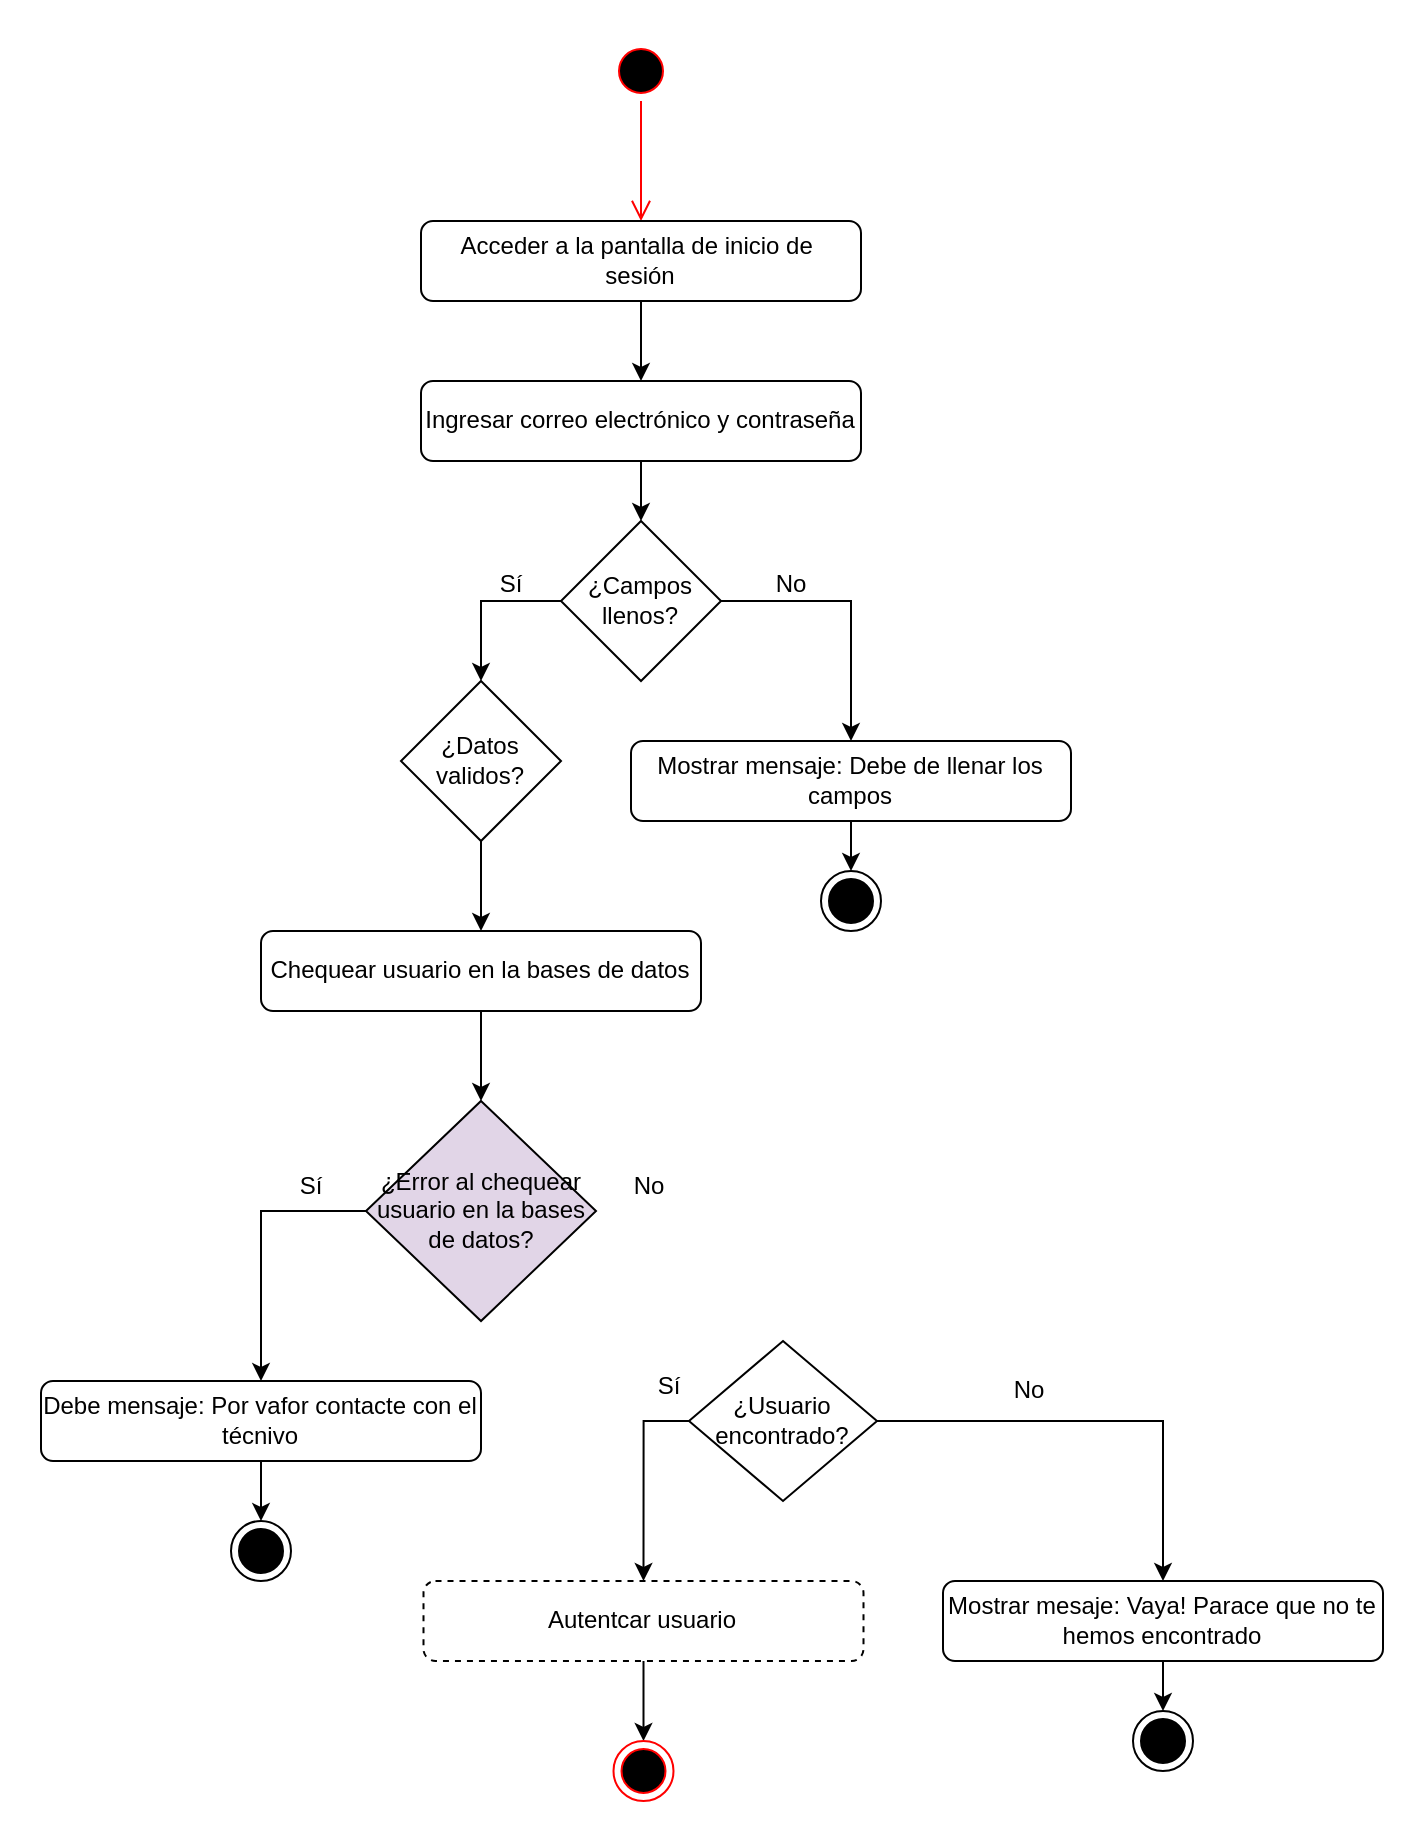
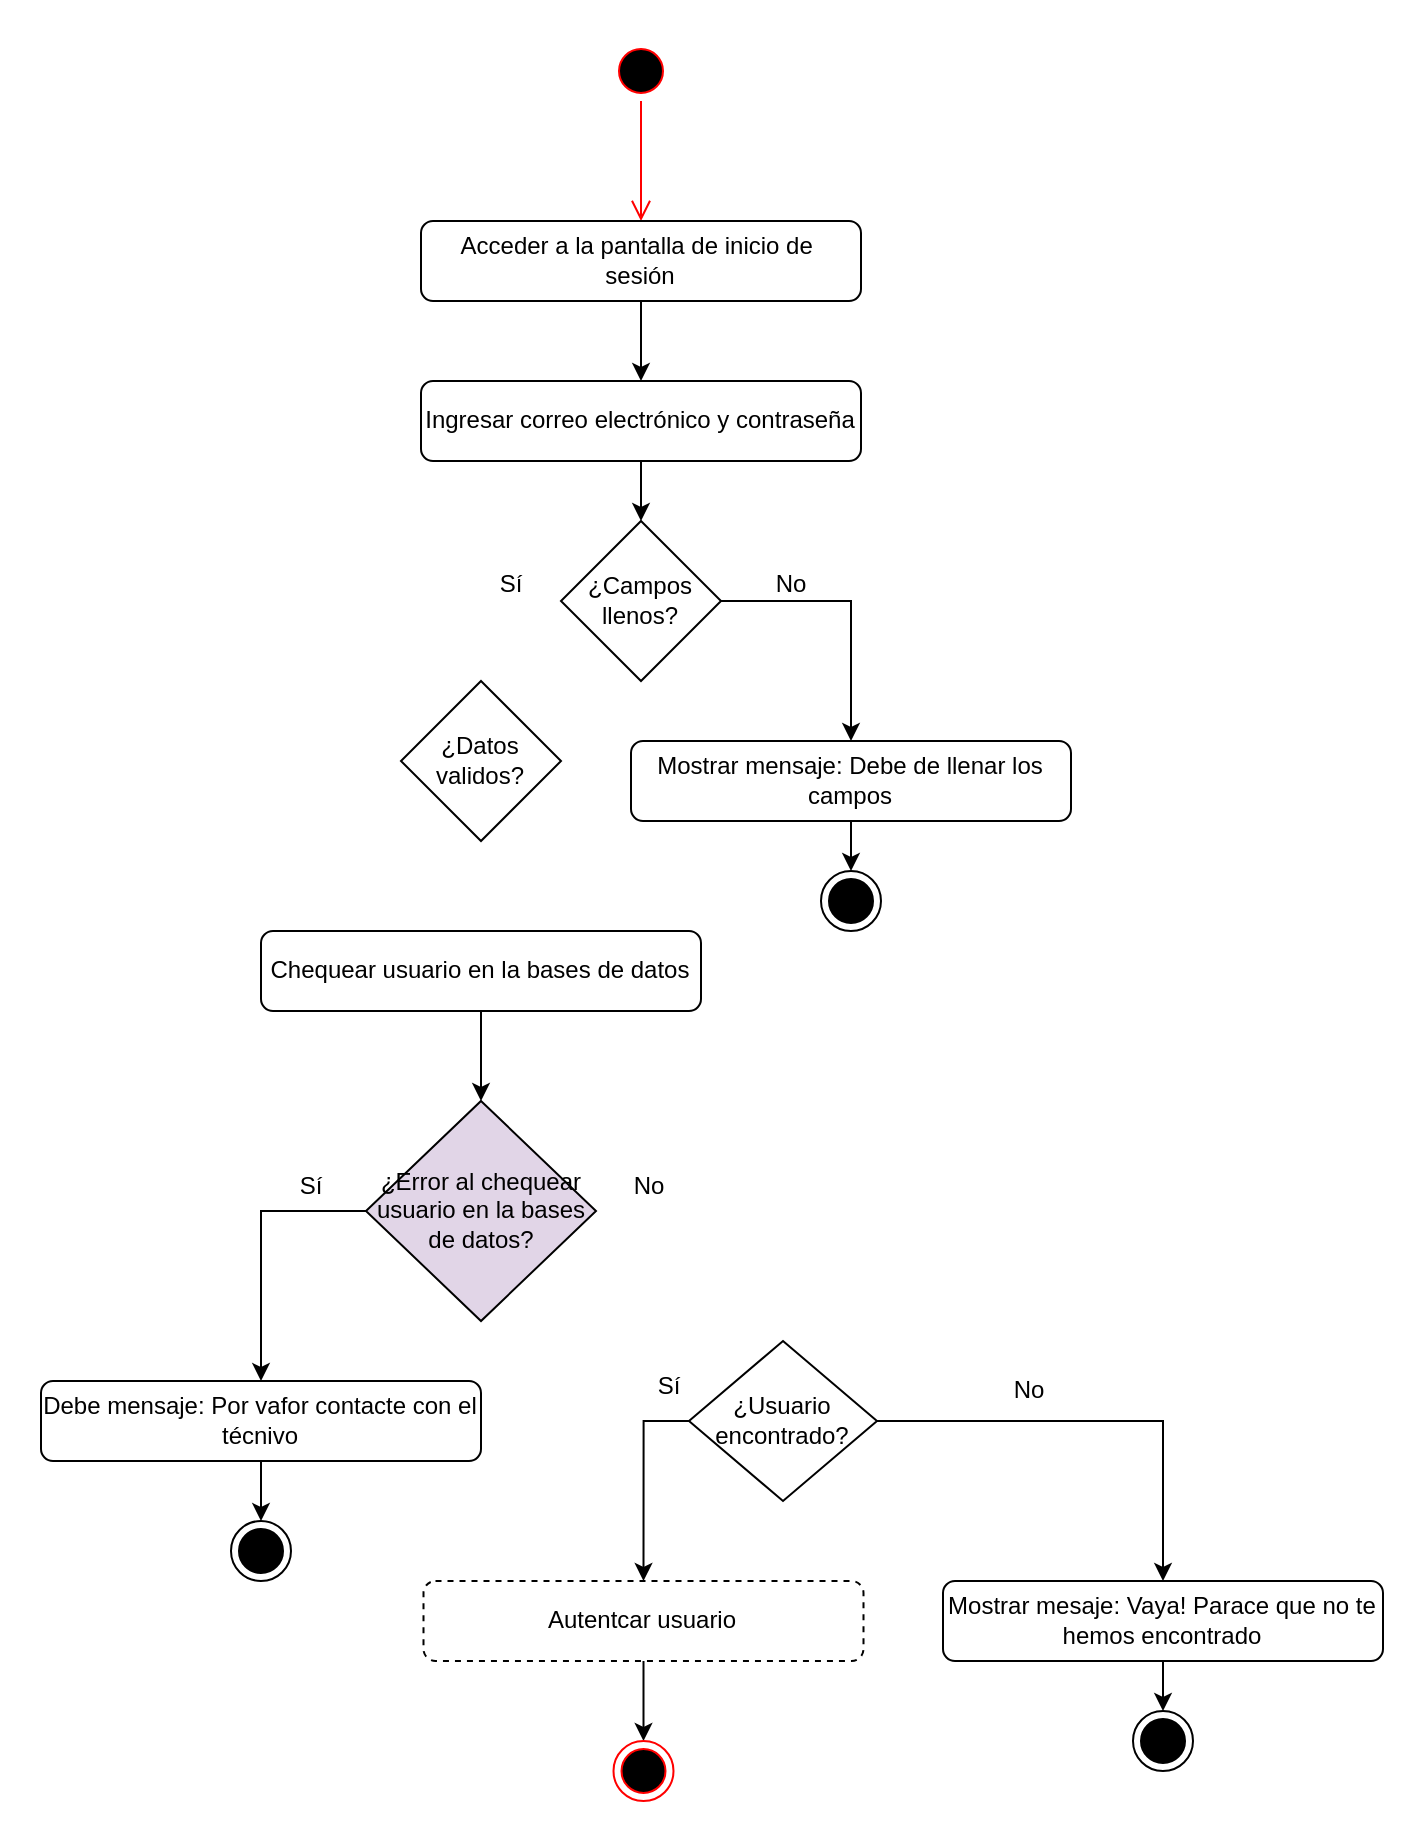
edge "¿Campos llenos?" -> "¿Datos validos?": removed
edge "¿Datos validos?" -> "Chequear usuario en la bases de datos": removed
